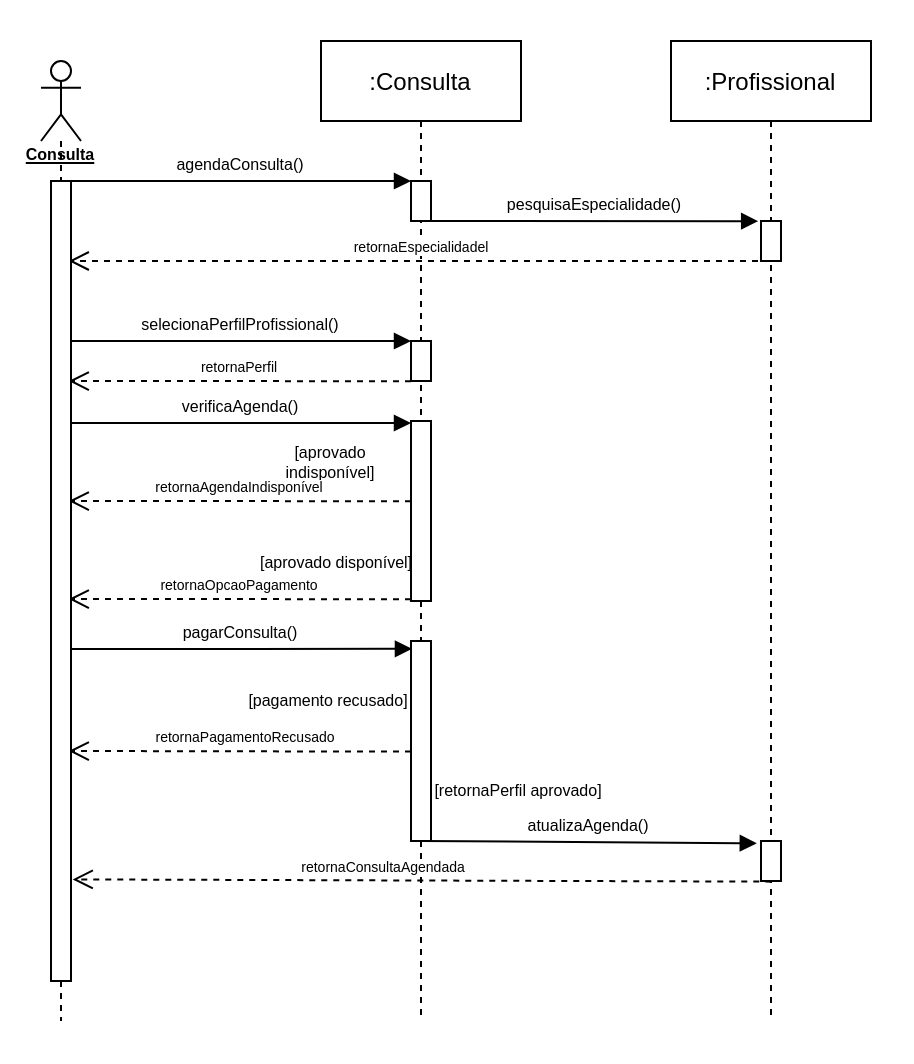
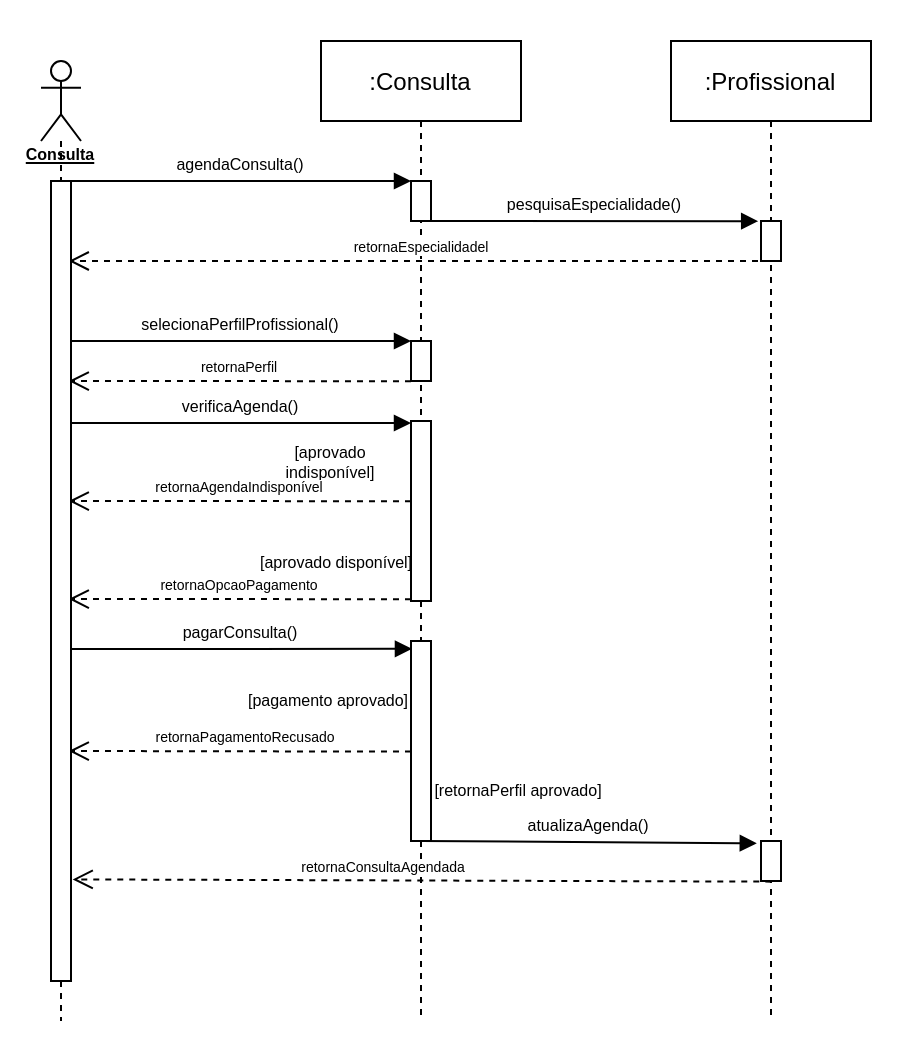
node "[pagamento recusado]": label "[pagamento recusado]" -> "[pagamento aprovado]"
